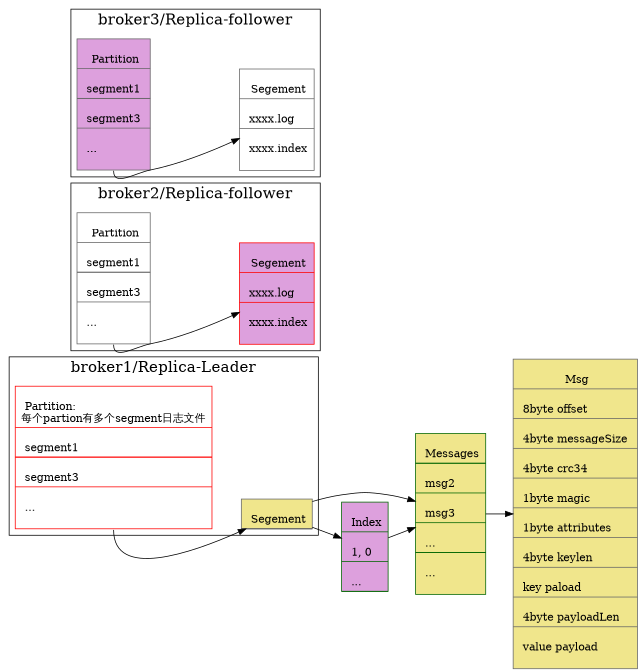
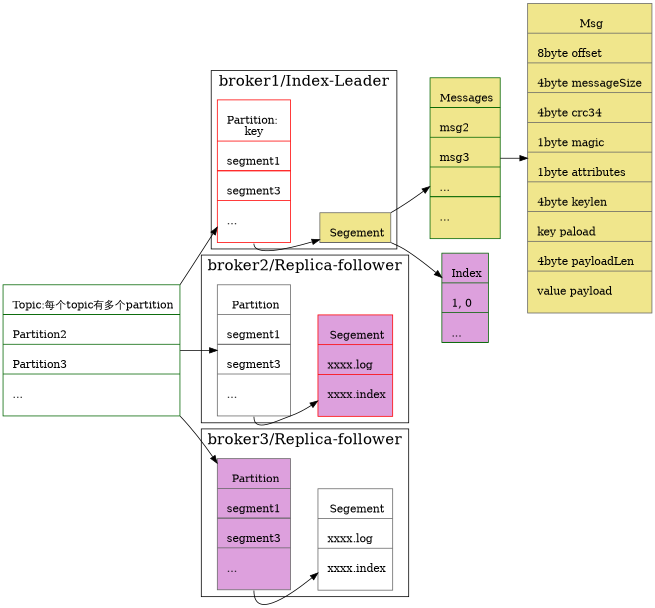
node "Topic:每个topic有多个partition": added
cluster "broker1/Replica-Leader": label "broker1/Replica-Leader" -> "broker1/Index-Leader"
node "Partition:": text "每个partion有多个segment日志文件" -> "key"
edge "Index" -> "Messages": removed
